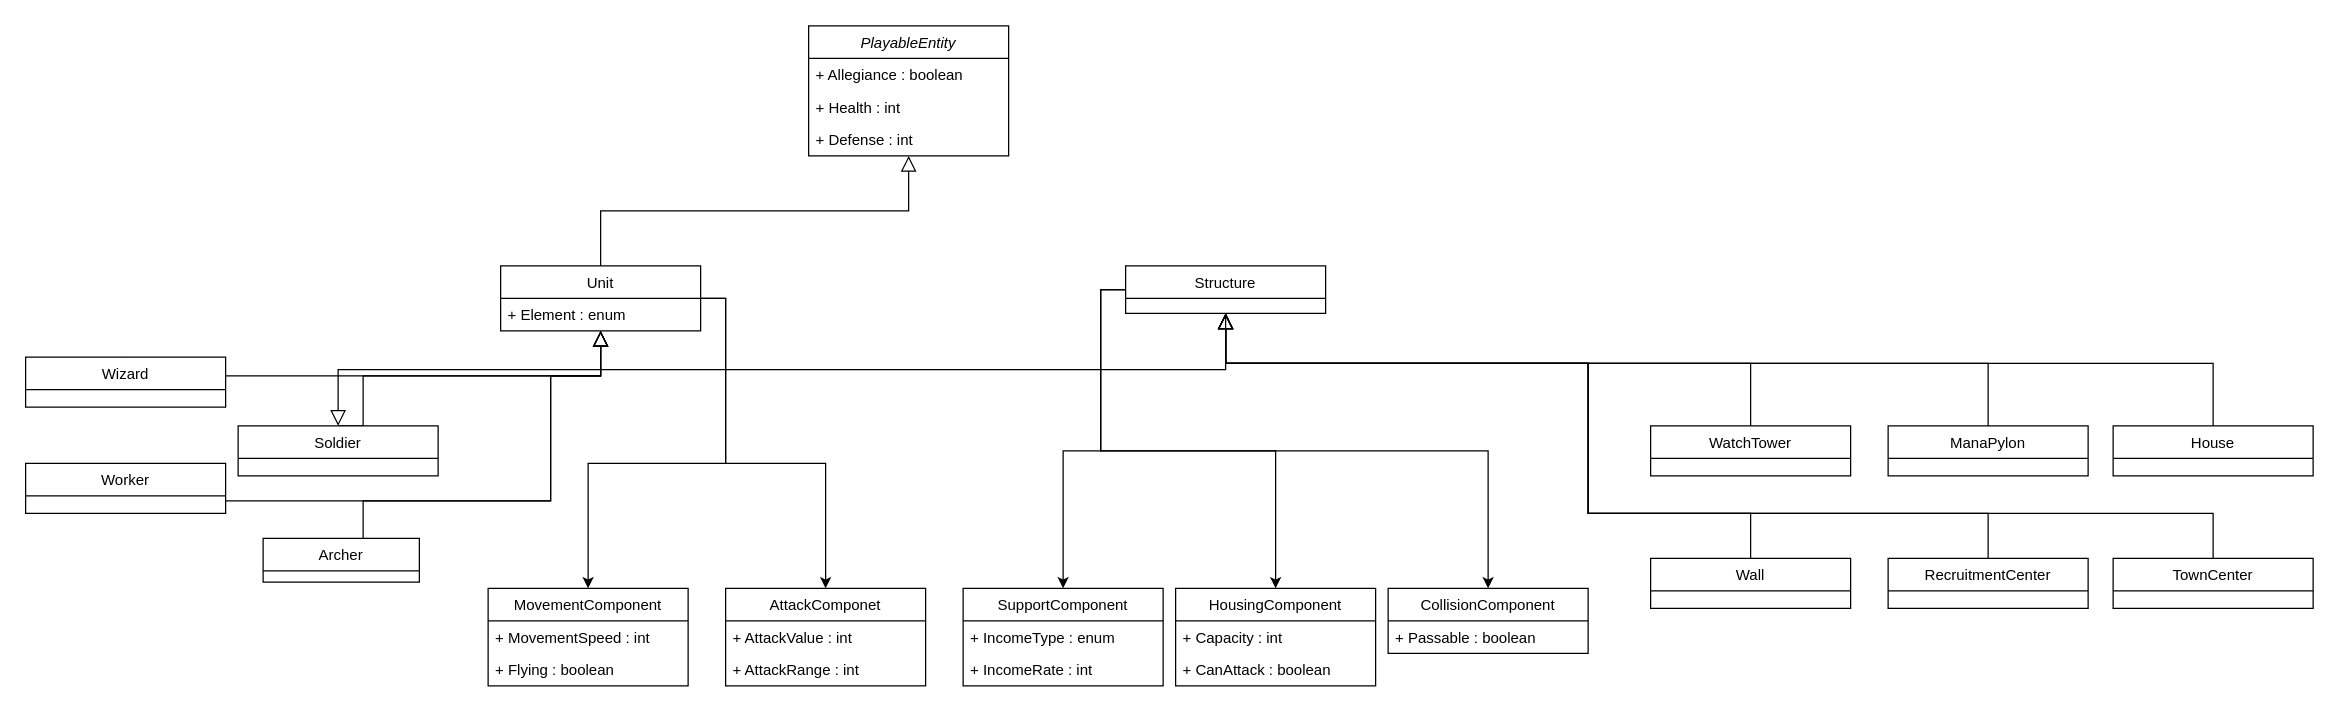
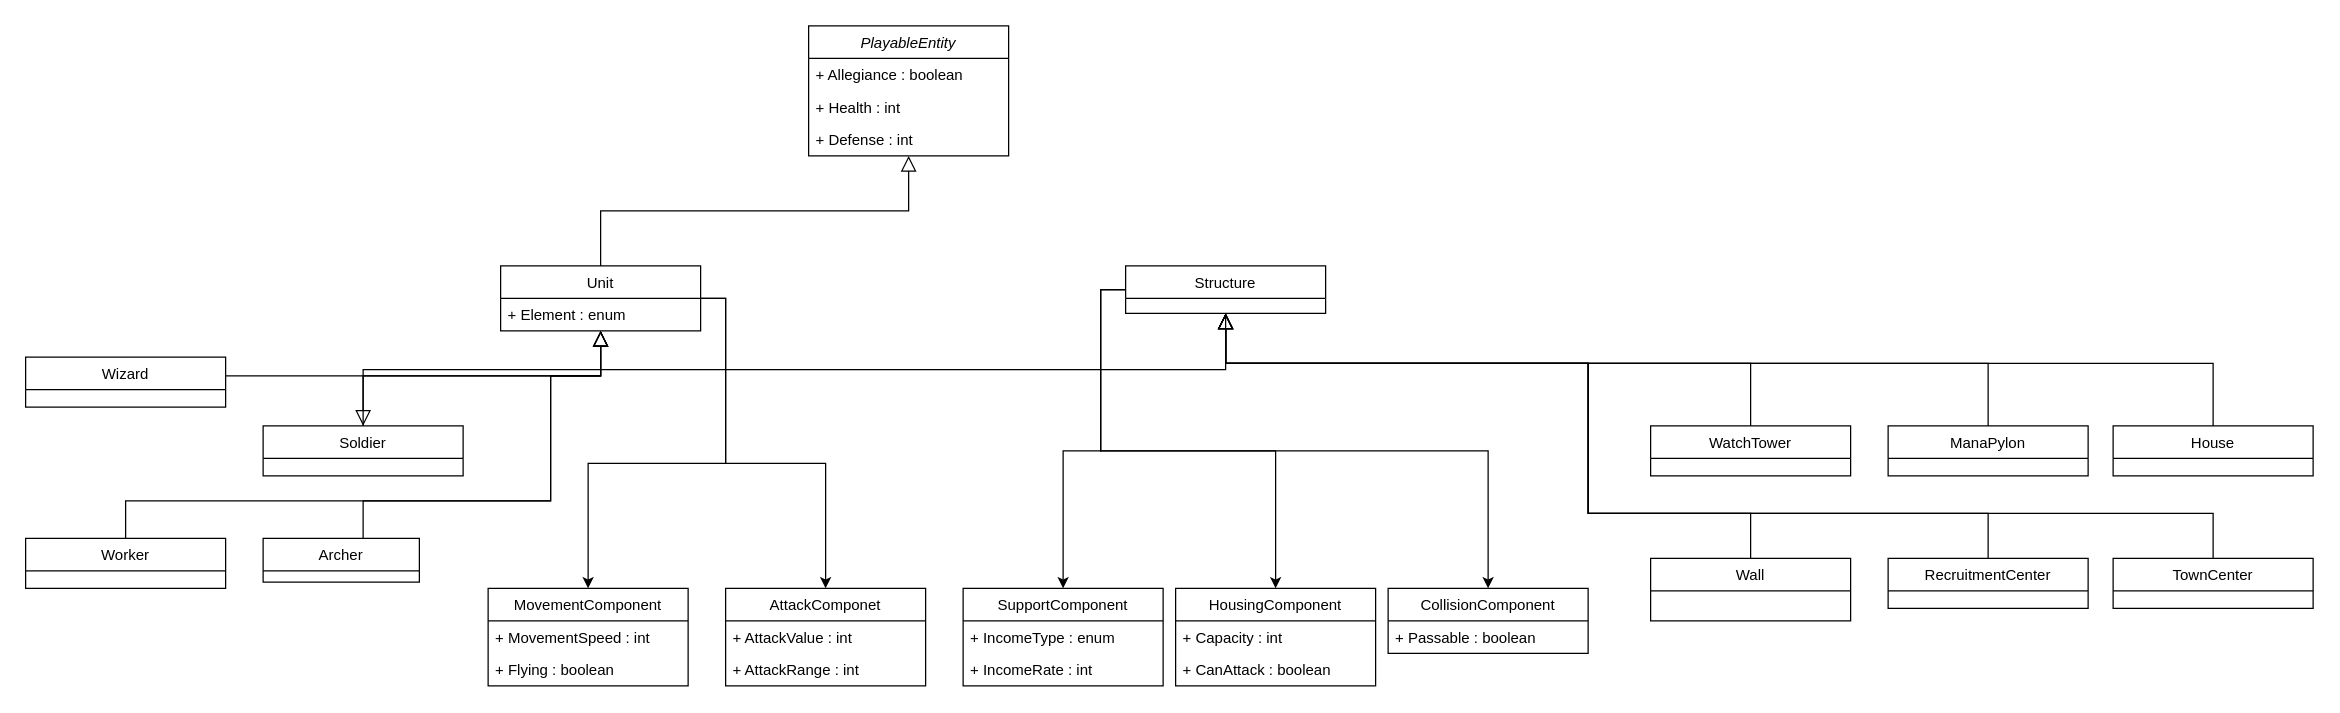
node "Soldier": moved (338, 451) -> (363, 451)
node "Worker": moved (126, 488) -> (126, 563)
node "Wall": size 200x50 -> 200x63
